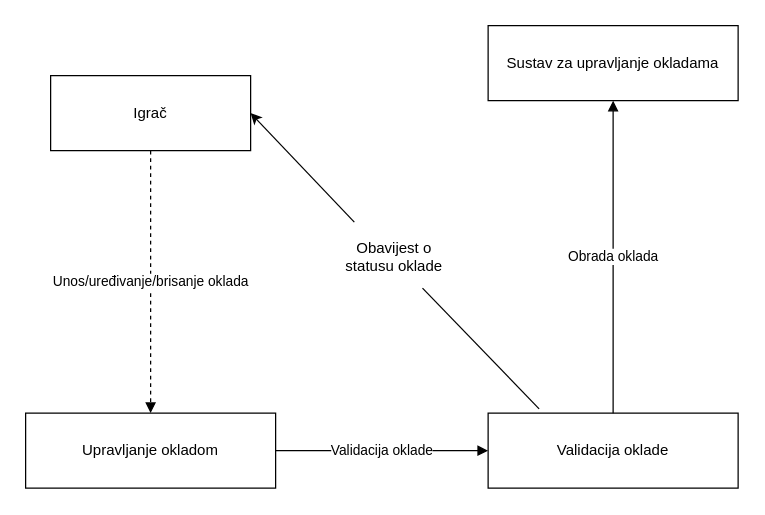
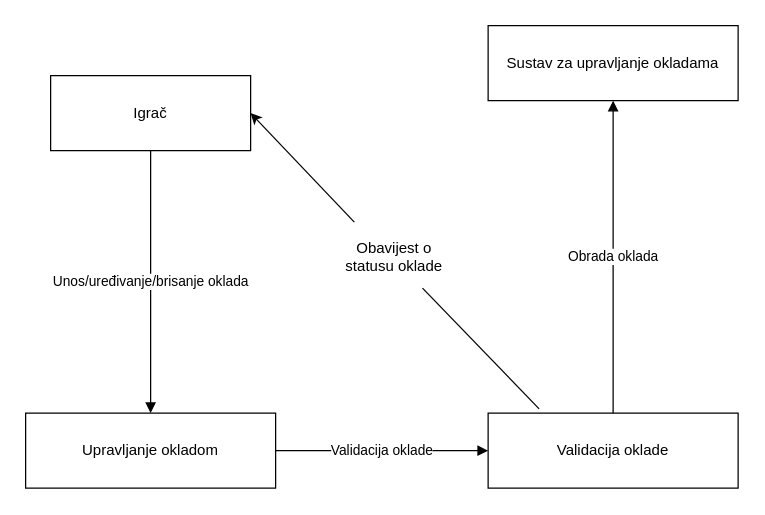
edge "Igrač" -> "Upravljanje okladom": style dashed -> solid
